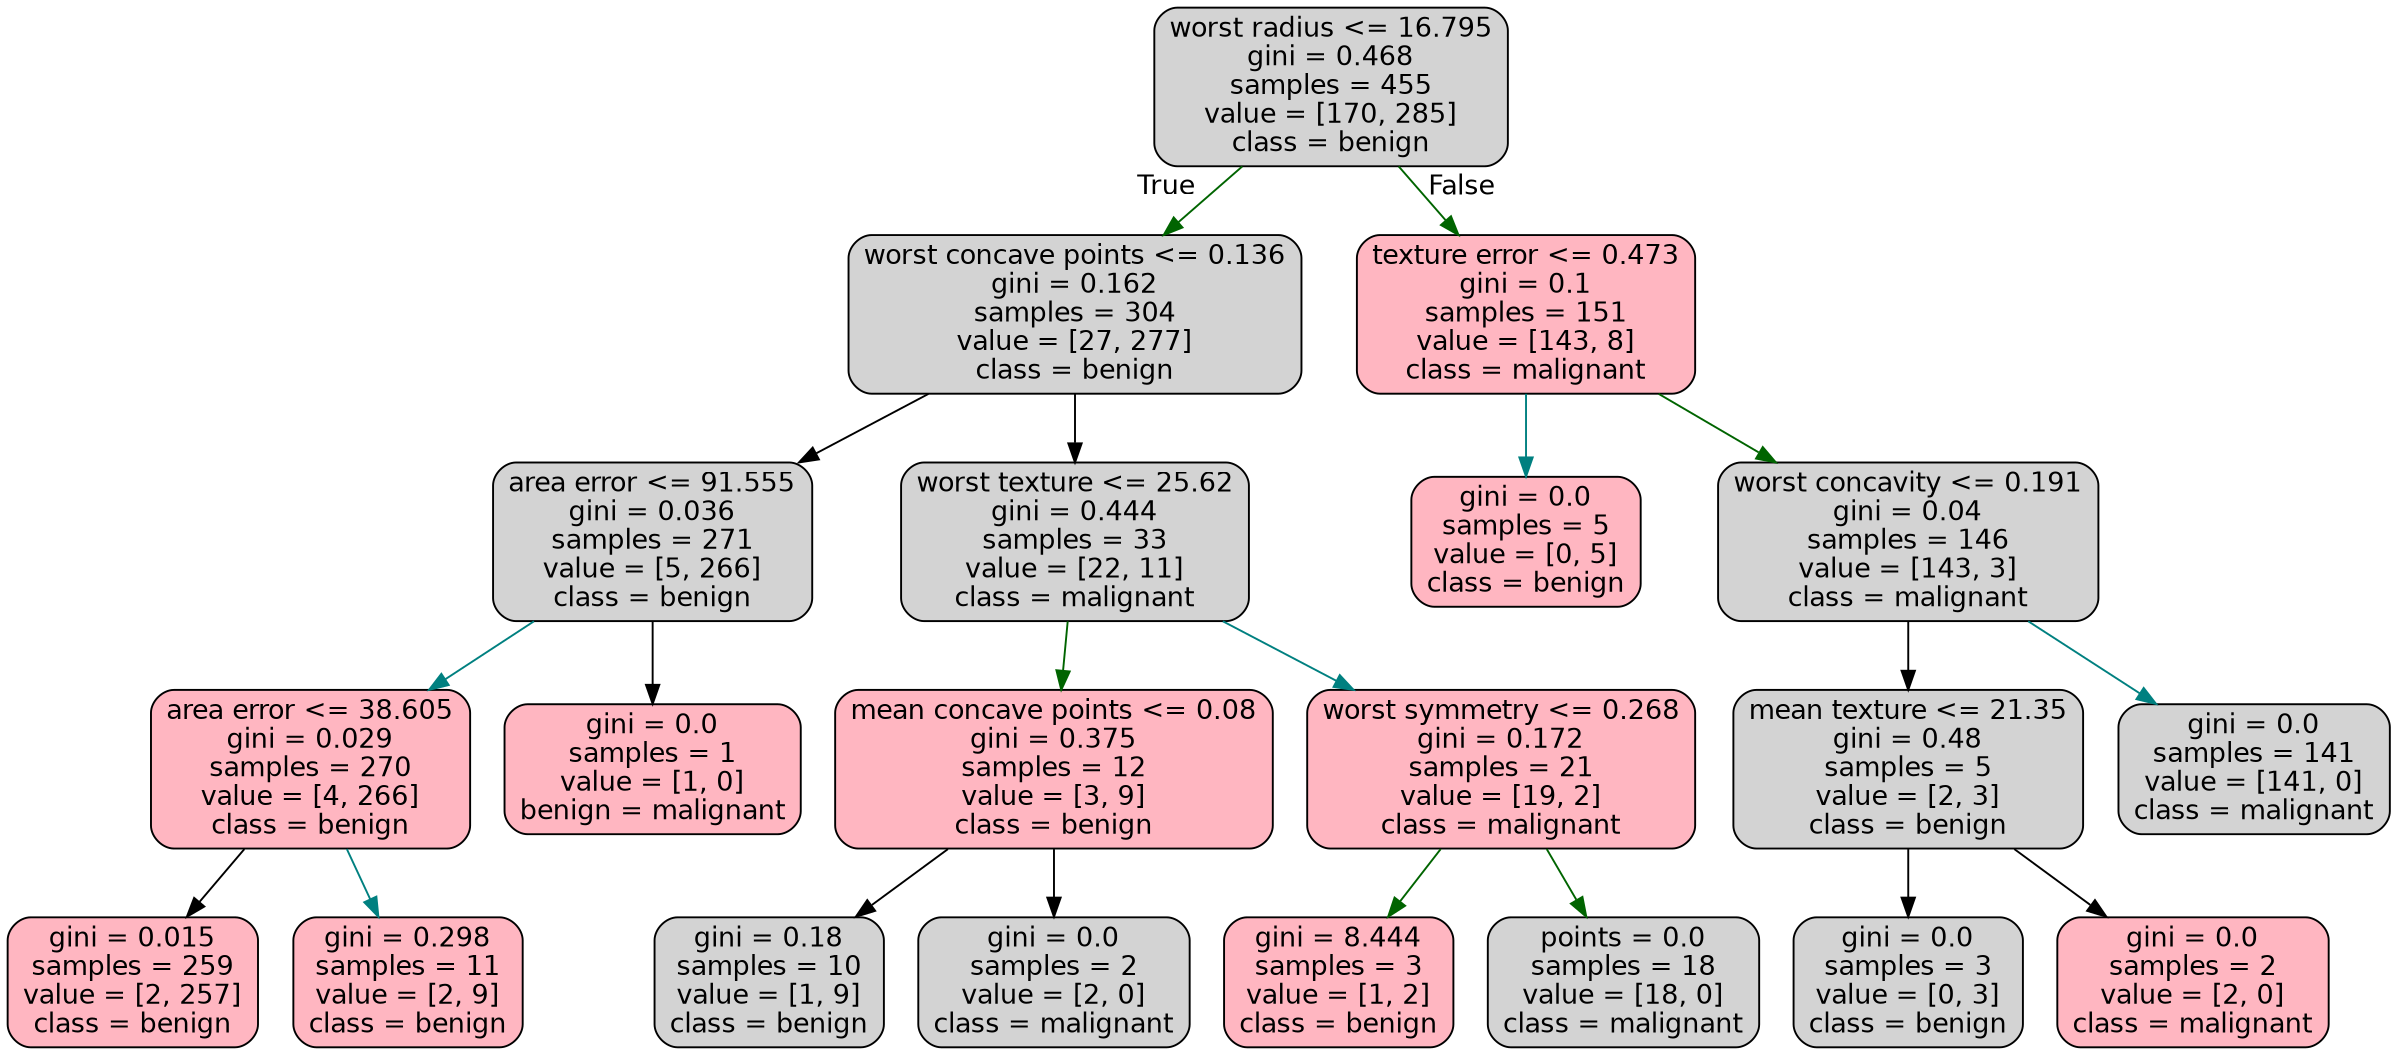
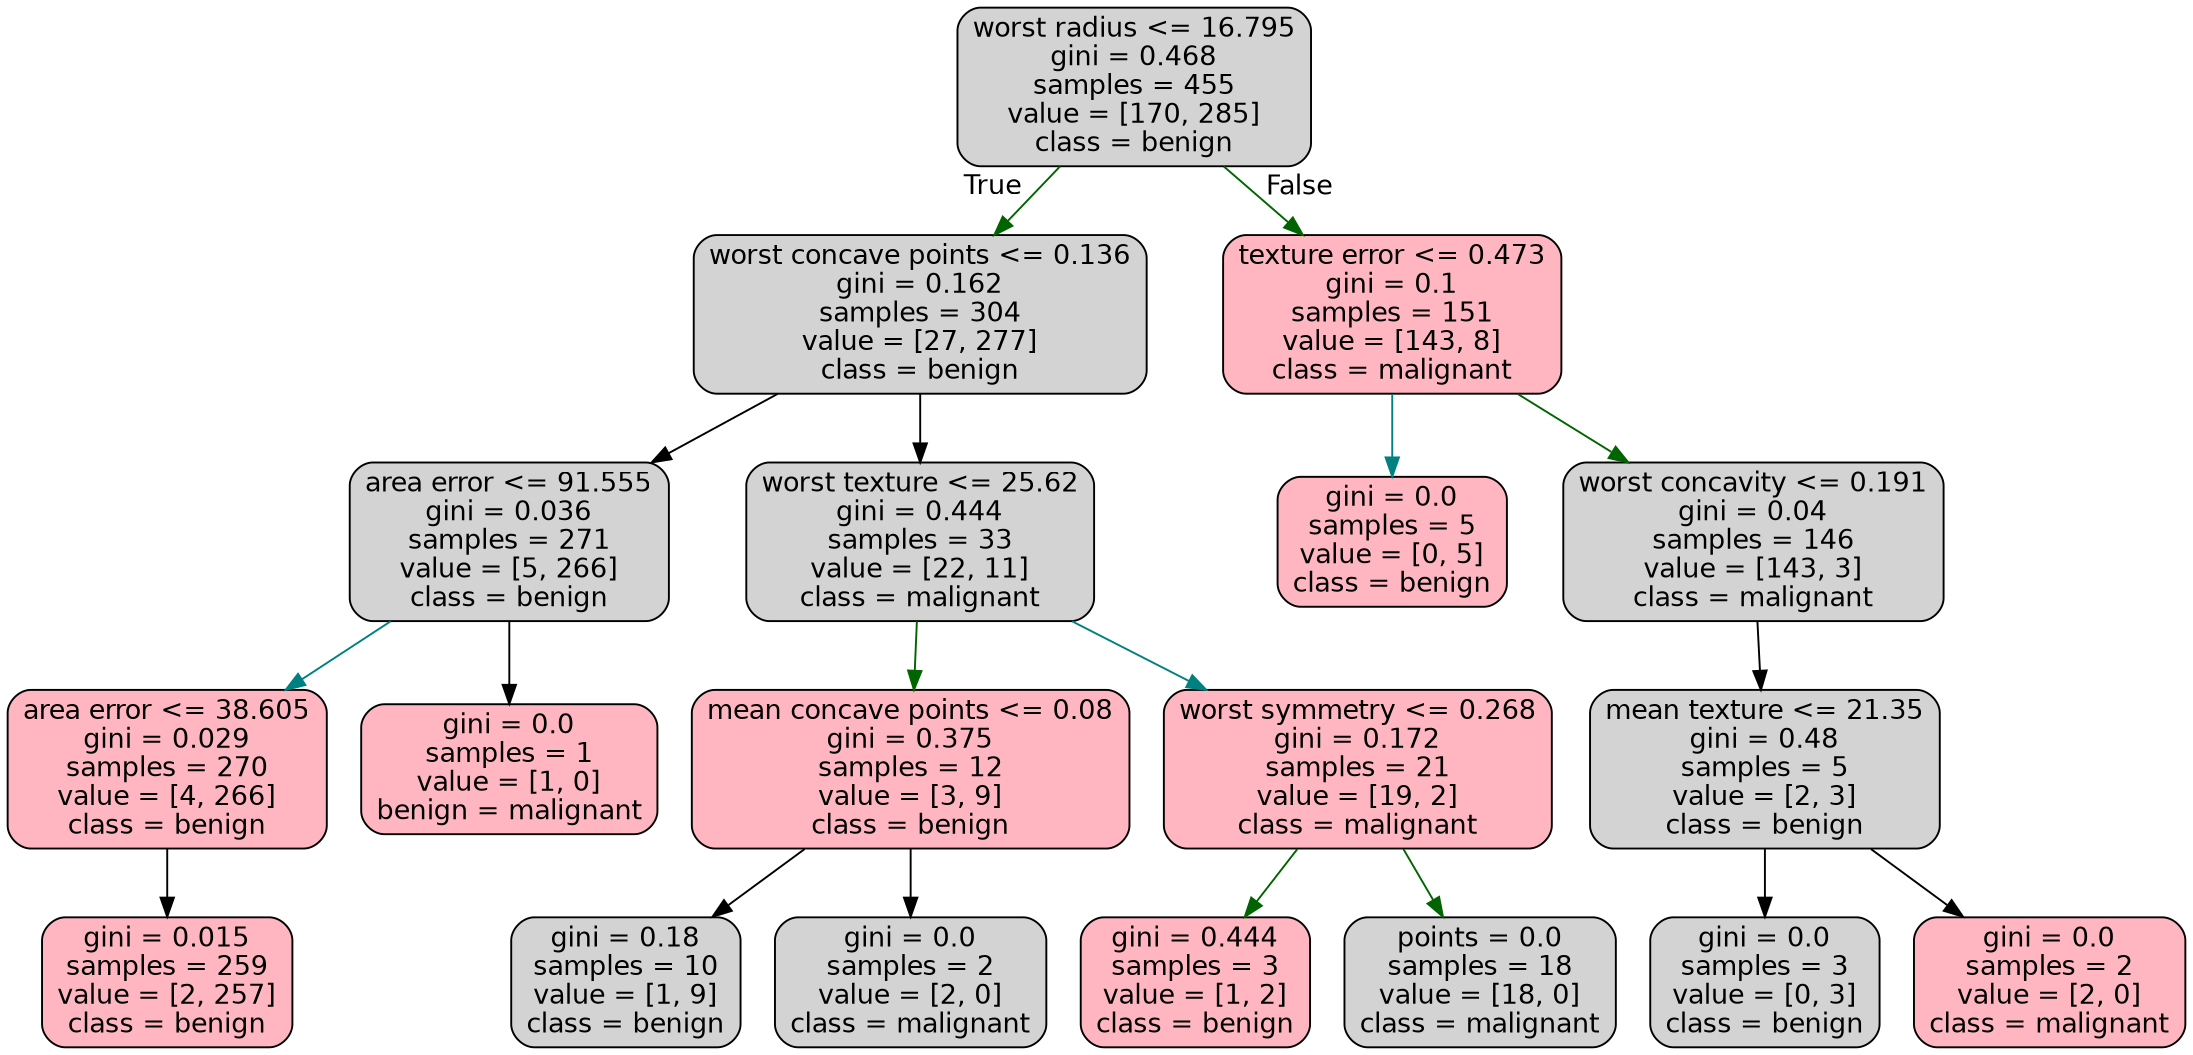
node "gini = 0.0 samples = 141 value = [141, 0] class = malignant": removed
node "gini = 0.298 samples = 11 value = [2, 9] class = benign": removed
node "gini = 8.444 samples = 3 value = [1, 2] class = benign": label "gini = 8.444 samples = 3 value = [1, 2] class = benign" -> "gini = 0.444 samples = 3 value = [1, 2] class = benign"
